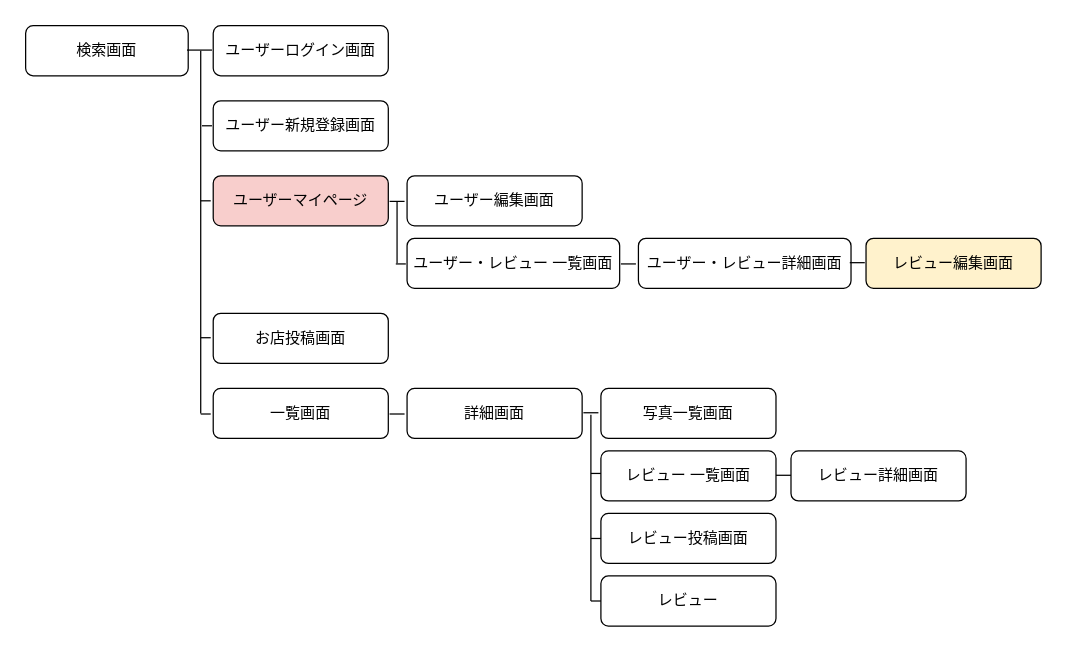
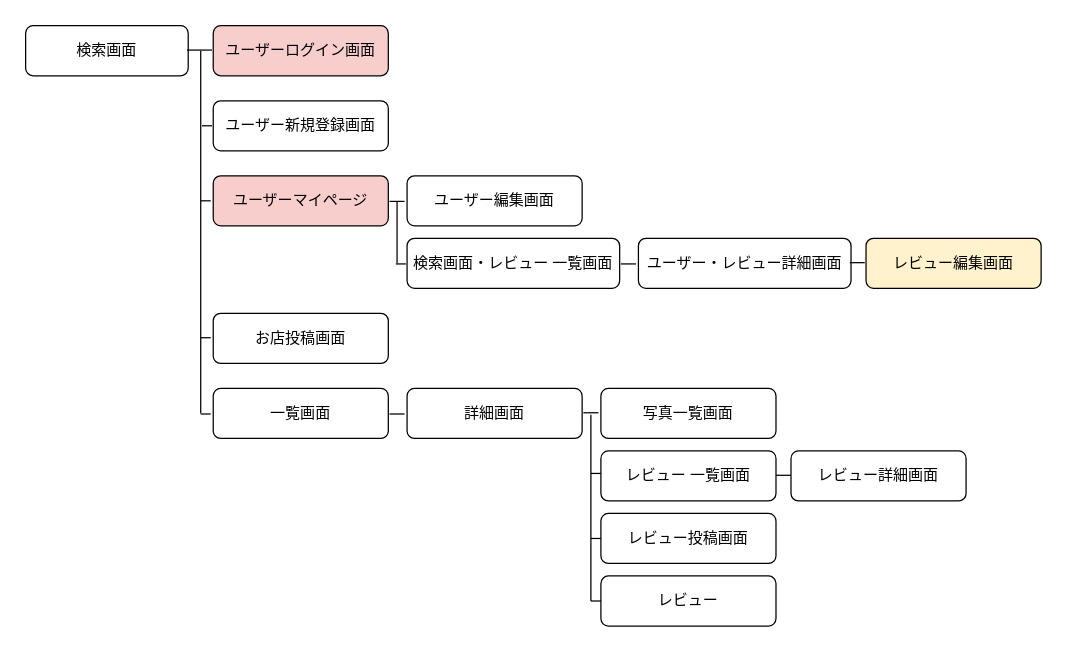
node "ユーザーログイン画面": fillcolor #ffffff -> #f8cecc
node "ユーザー・レビュー 一覧画面": label "ユーザー・レビュー 一覧画面" -> "検索画面・レビュー 一覧画面"
